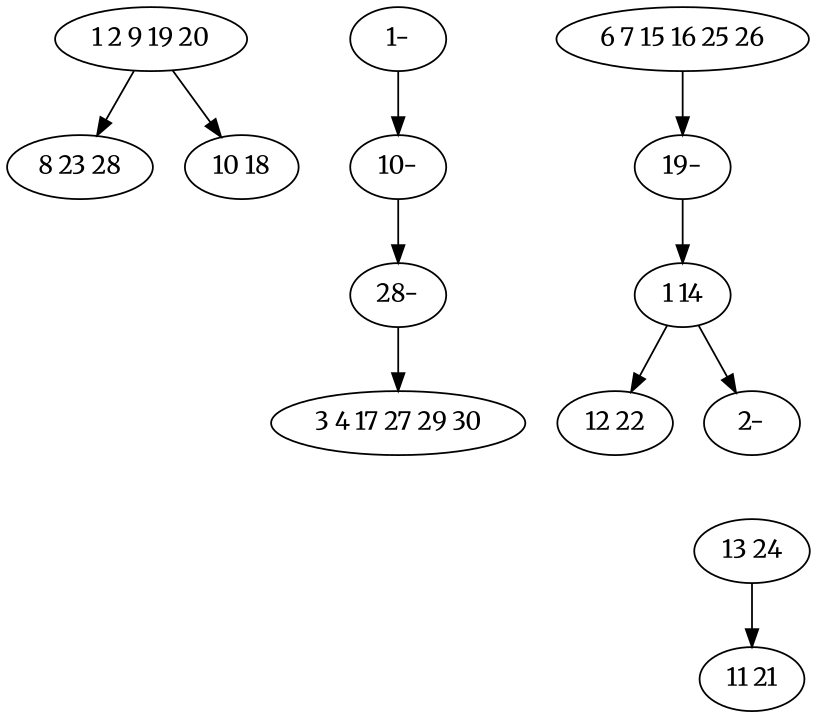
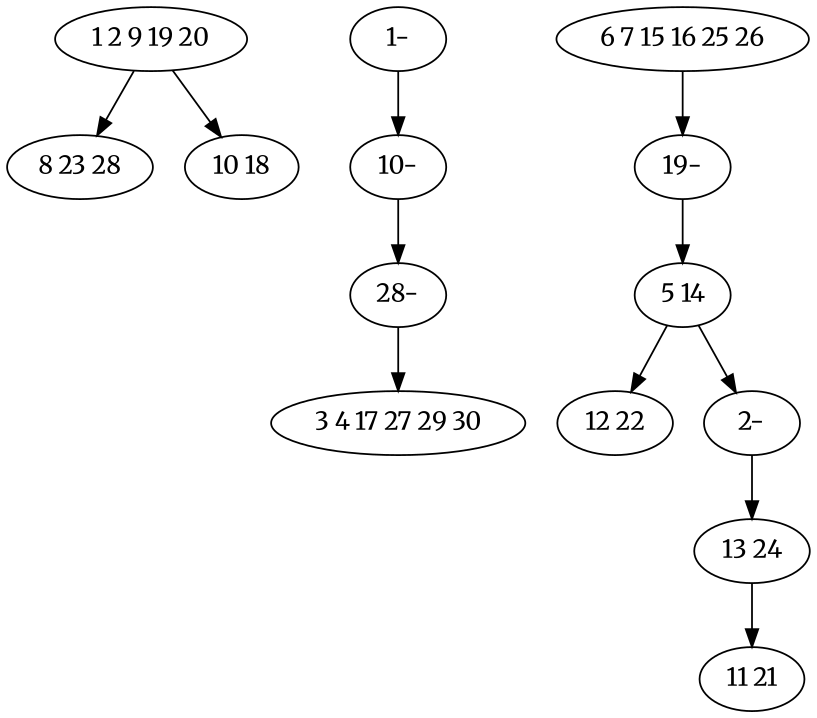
node "1 14": label "1 14" -> "5 14"
edge "2-" -> "13 24": added
